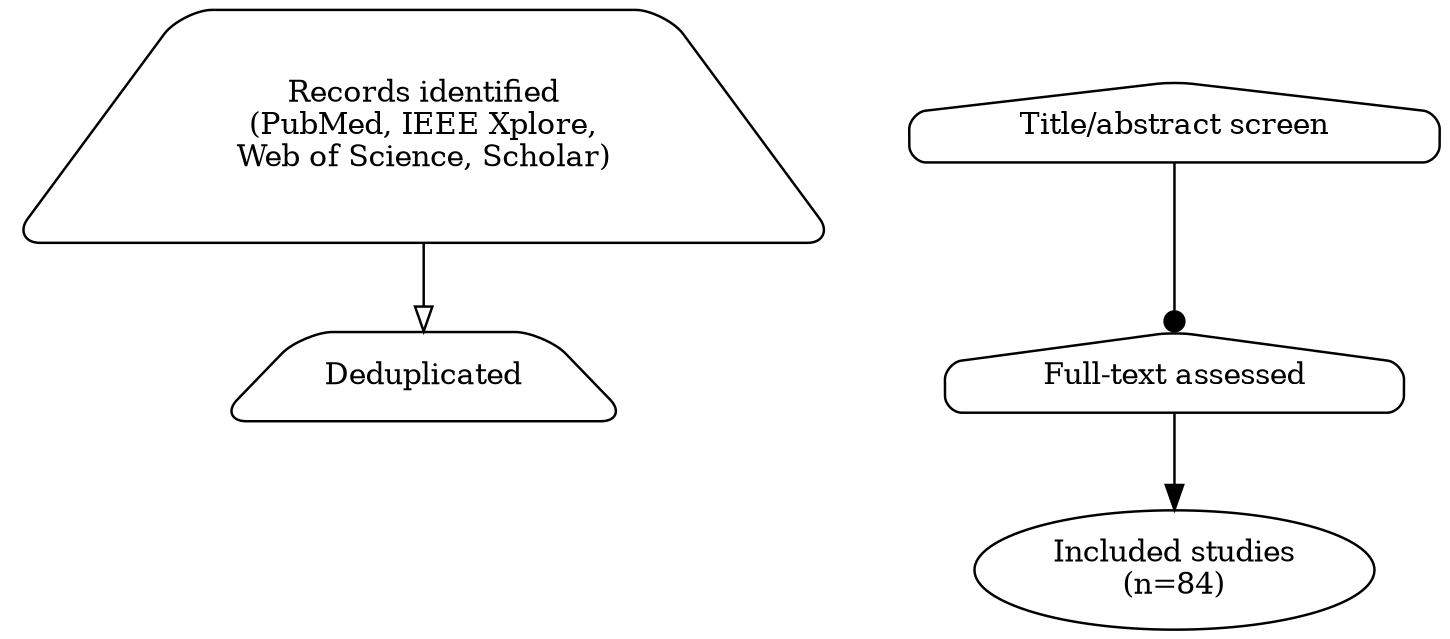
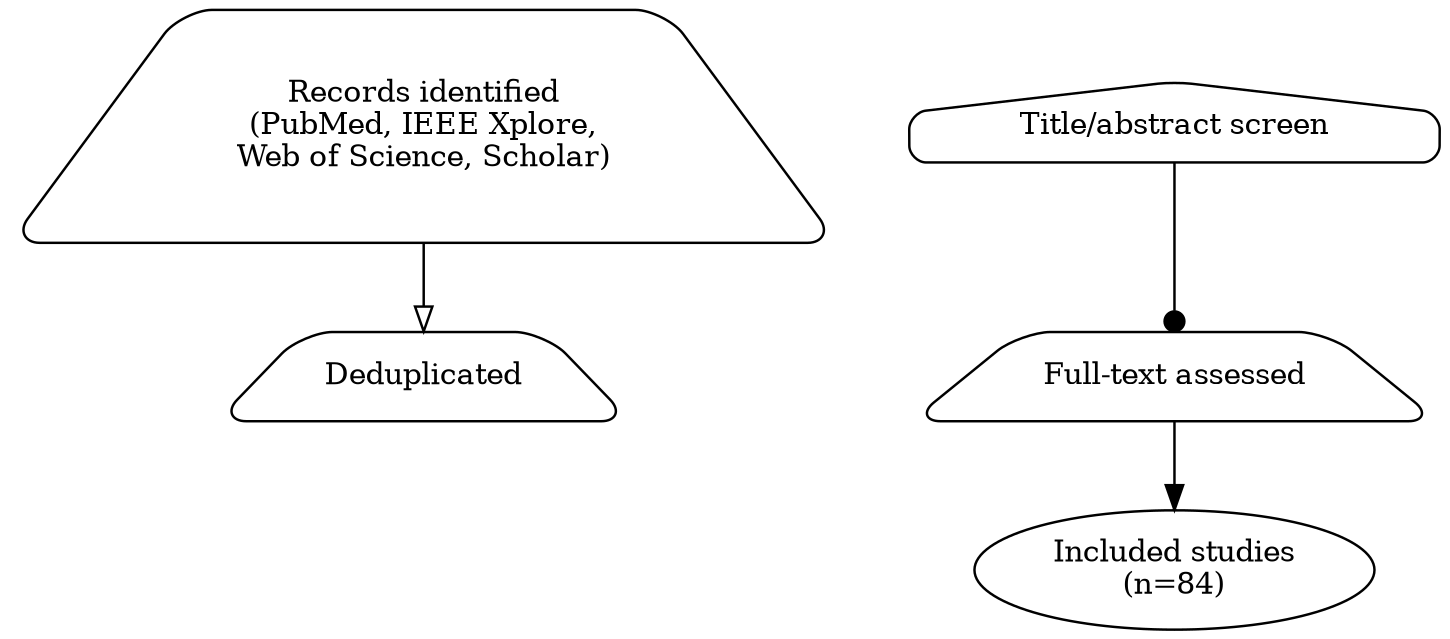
node "Full-text assessed": shape house -> trapezium
